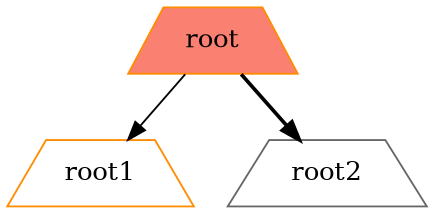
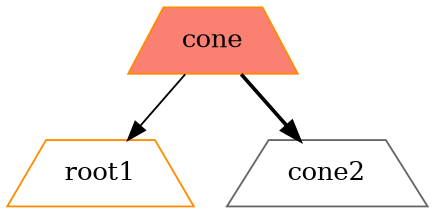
node "root": label "root" -> "cone"
node "root2": label "root2" -> "cone2"
